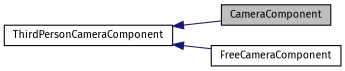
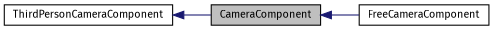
edge "FreeCameraComponent" -> "ThirdPersonCameraComponent": now "FreeCameraComponent" -> "CameraComponent"
